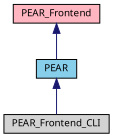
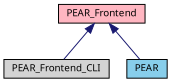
edge "PEAR_Frontend_CLI" -> "PEAR": now "PEAR_Frontend_CLI" -> "PEAR_Frontend"
